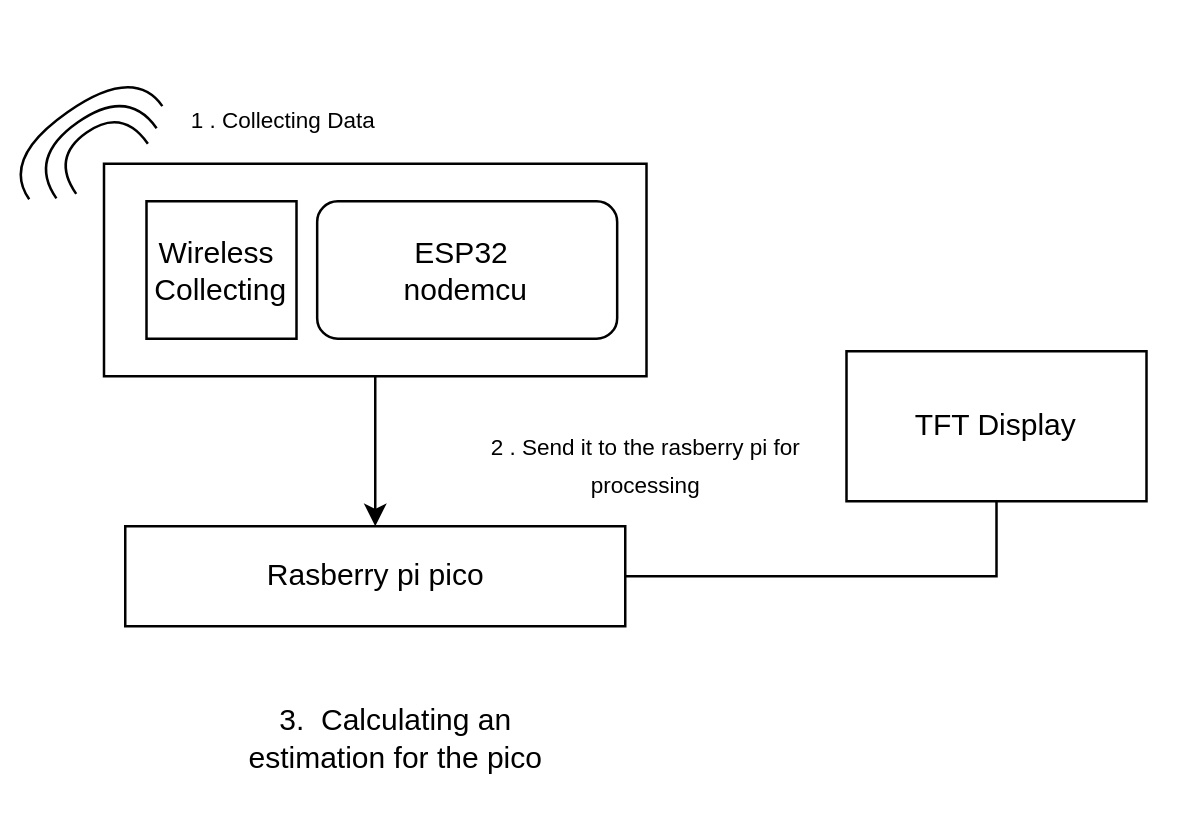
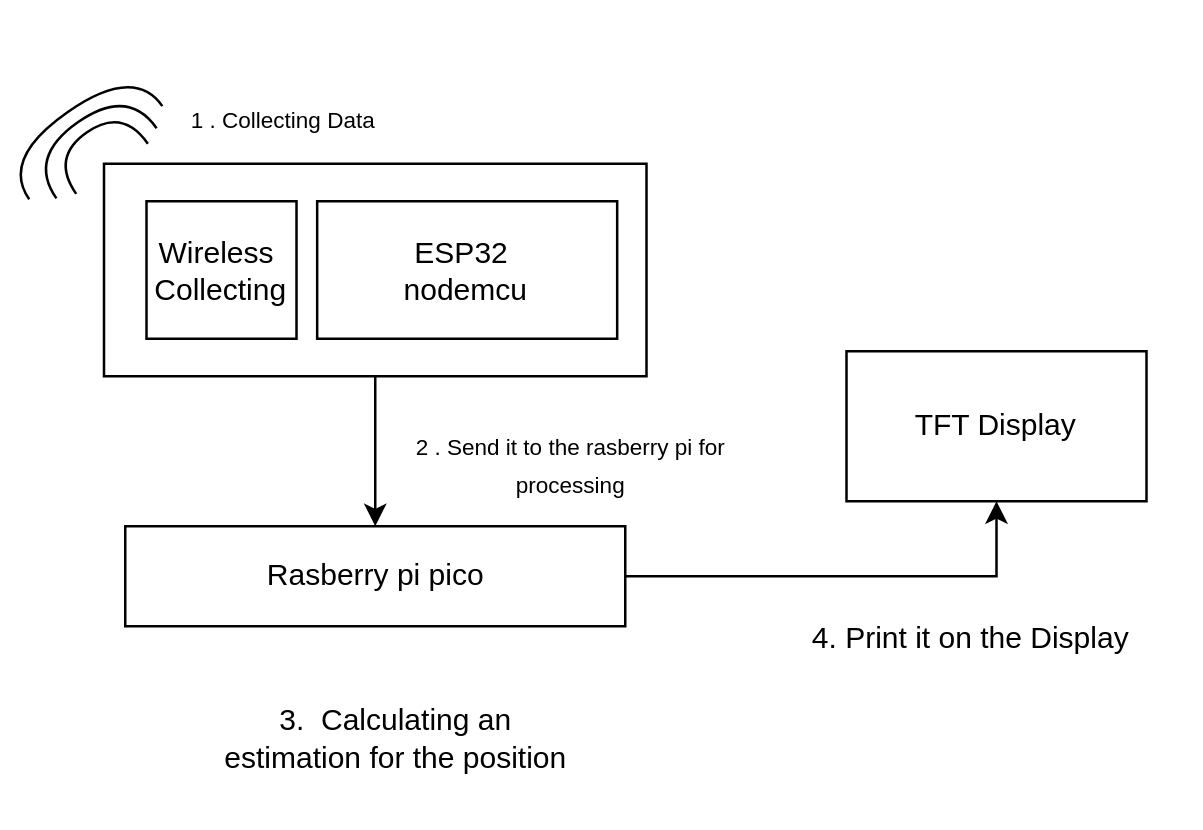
node "ESP32 nodemcu": shape rounded rectangle -> rectangle
node "2 . Send it to the rasberry pi for processing": moved (646, 464) -> (571, 464)
edge "TFT Display" -- "Rasberry pi pico": arrowhead none -> classic
node "4. Print it on the Display": added
node "3. Calculating an estimation for the pico": label "3. Calculating an estimation for the pico" -> "3. Calculating an estimation for the position"
